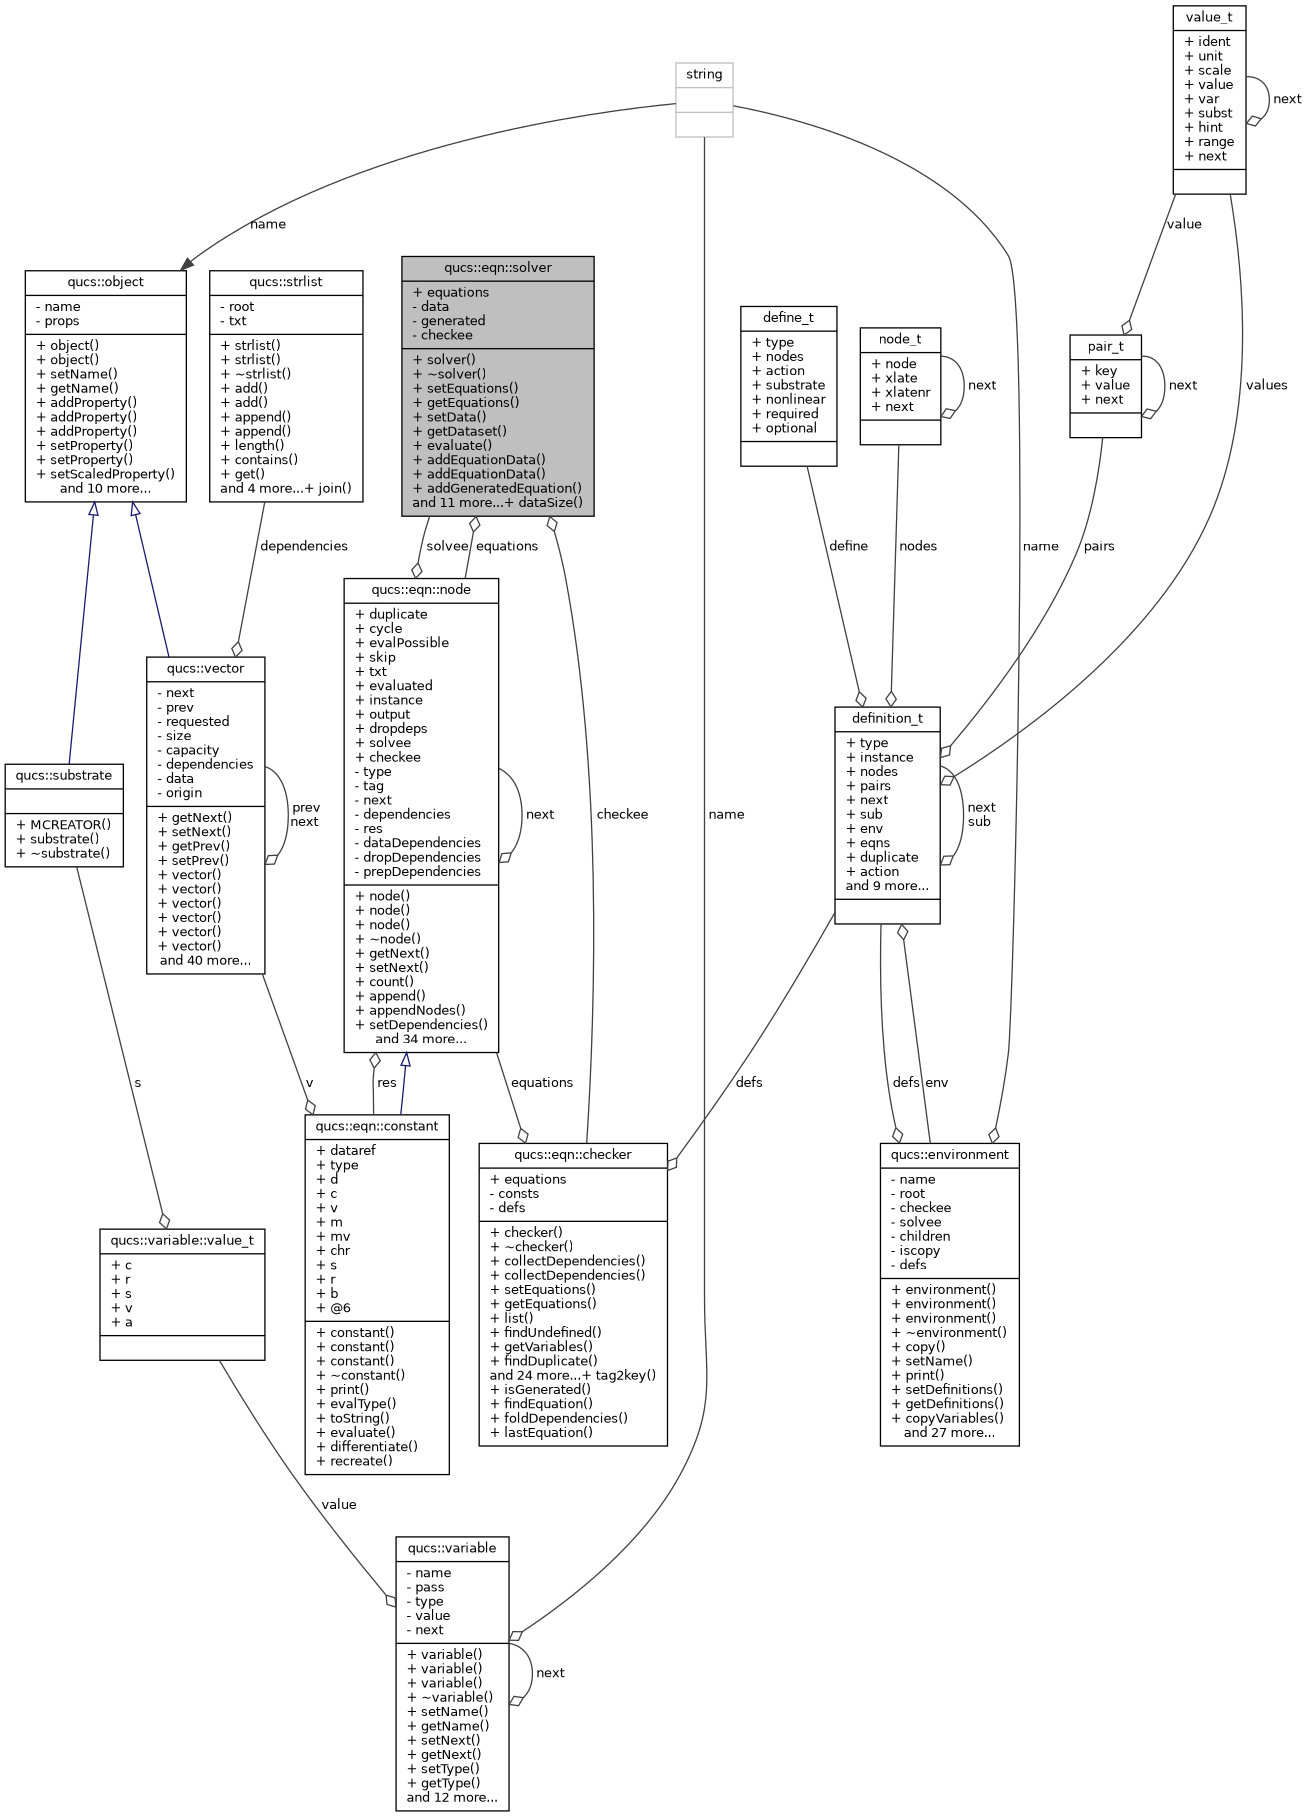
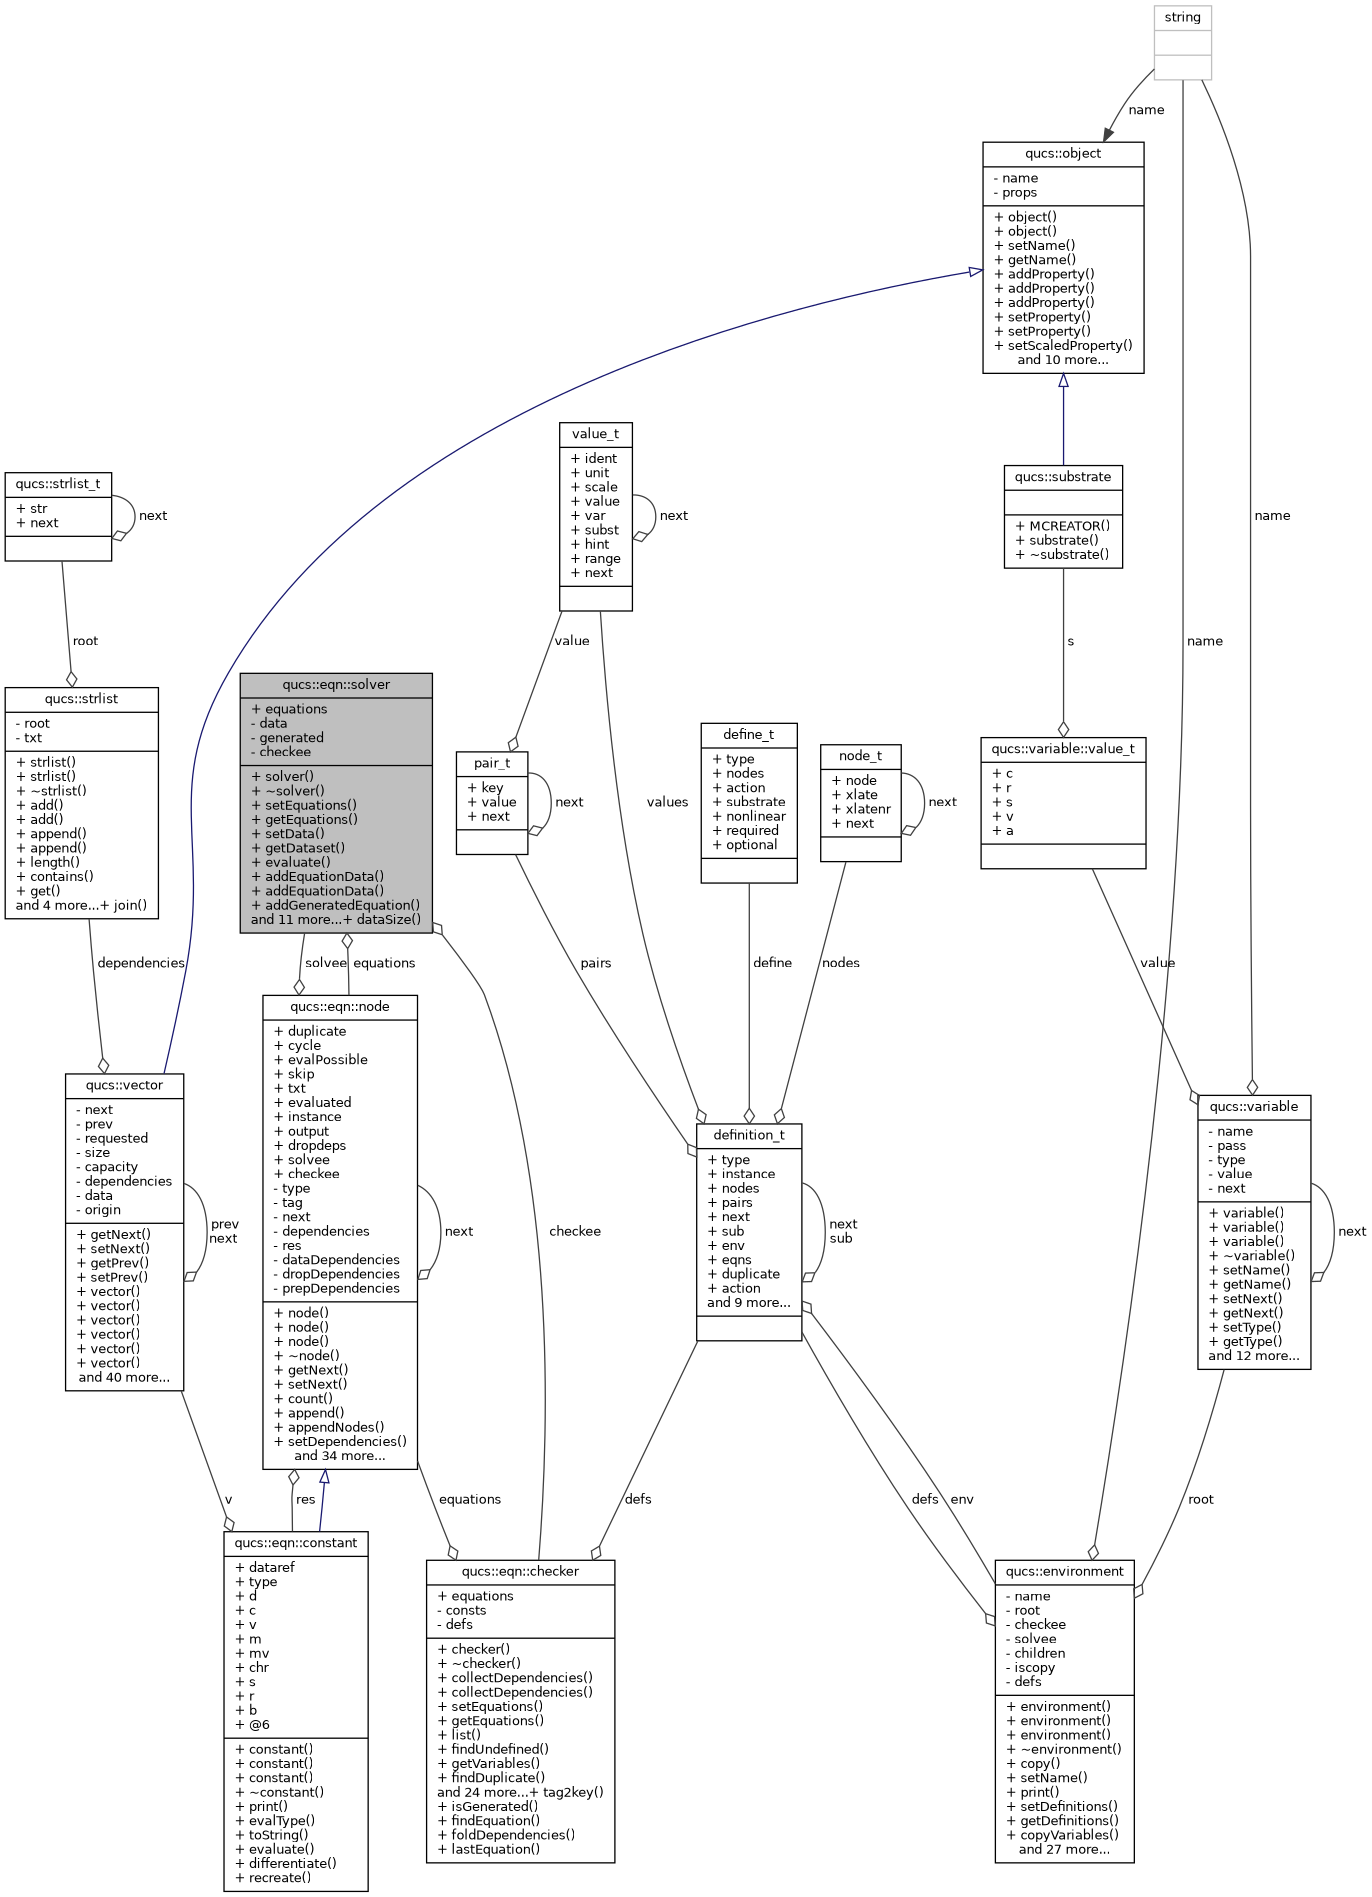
node "qucs::strlist_t": added
edge "qucs::variable" -> "qucs::environment": added, label "root"
